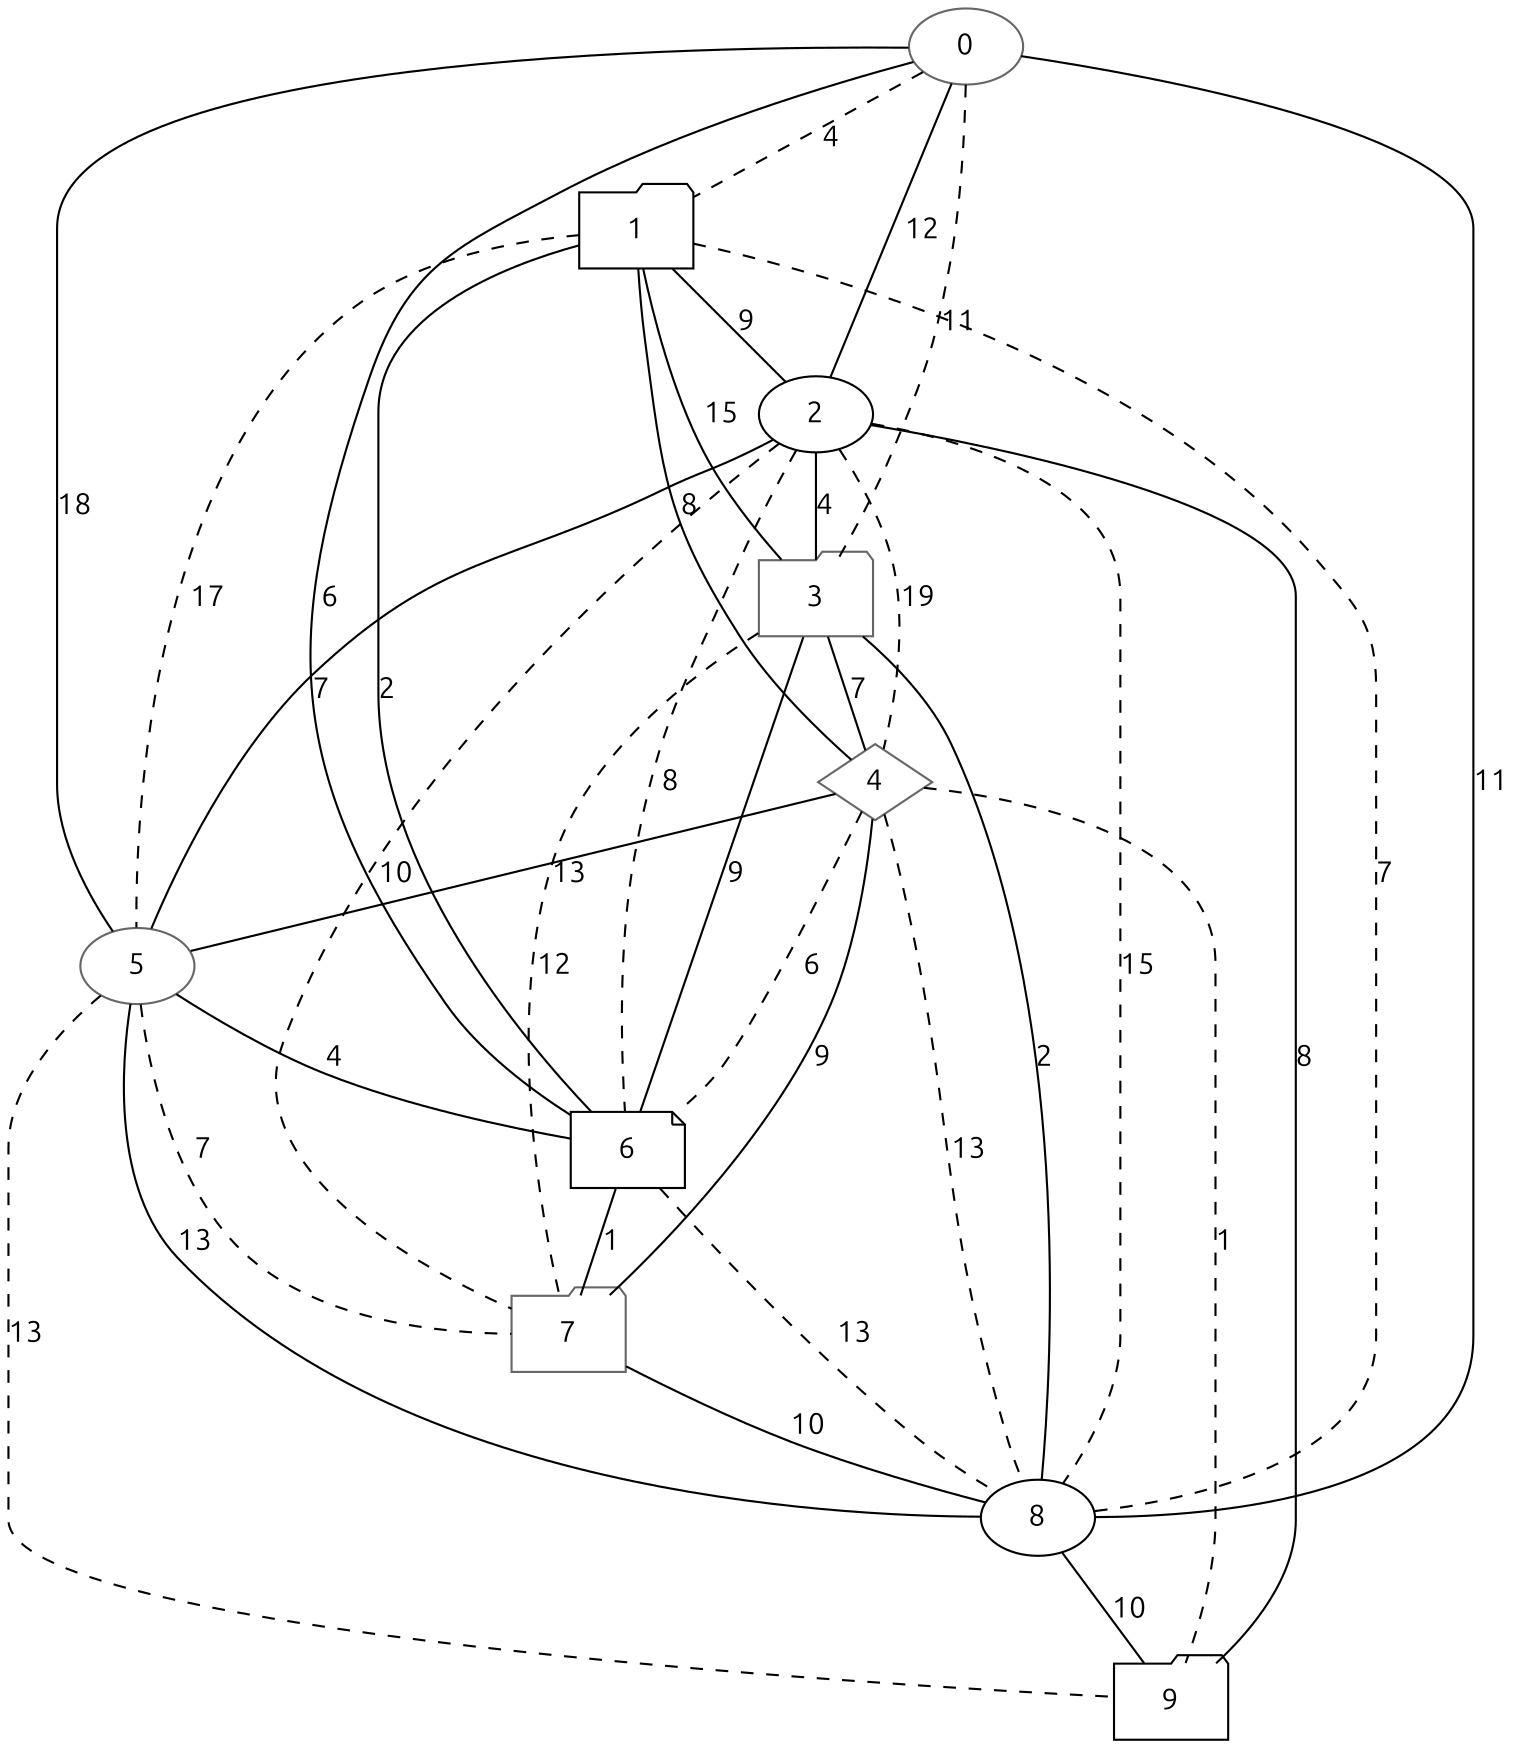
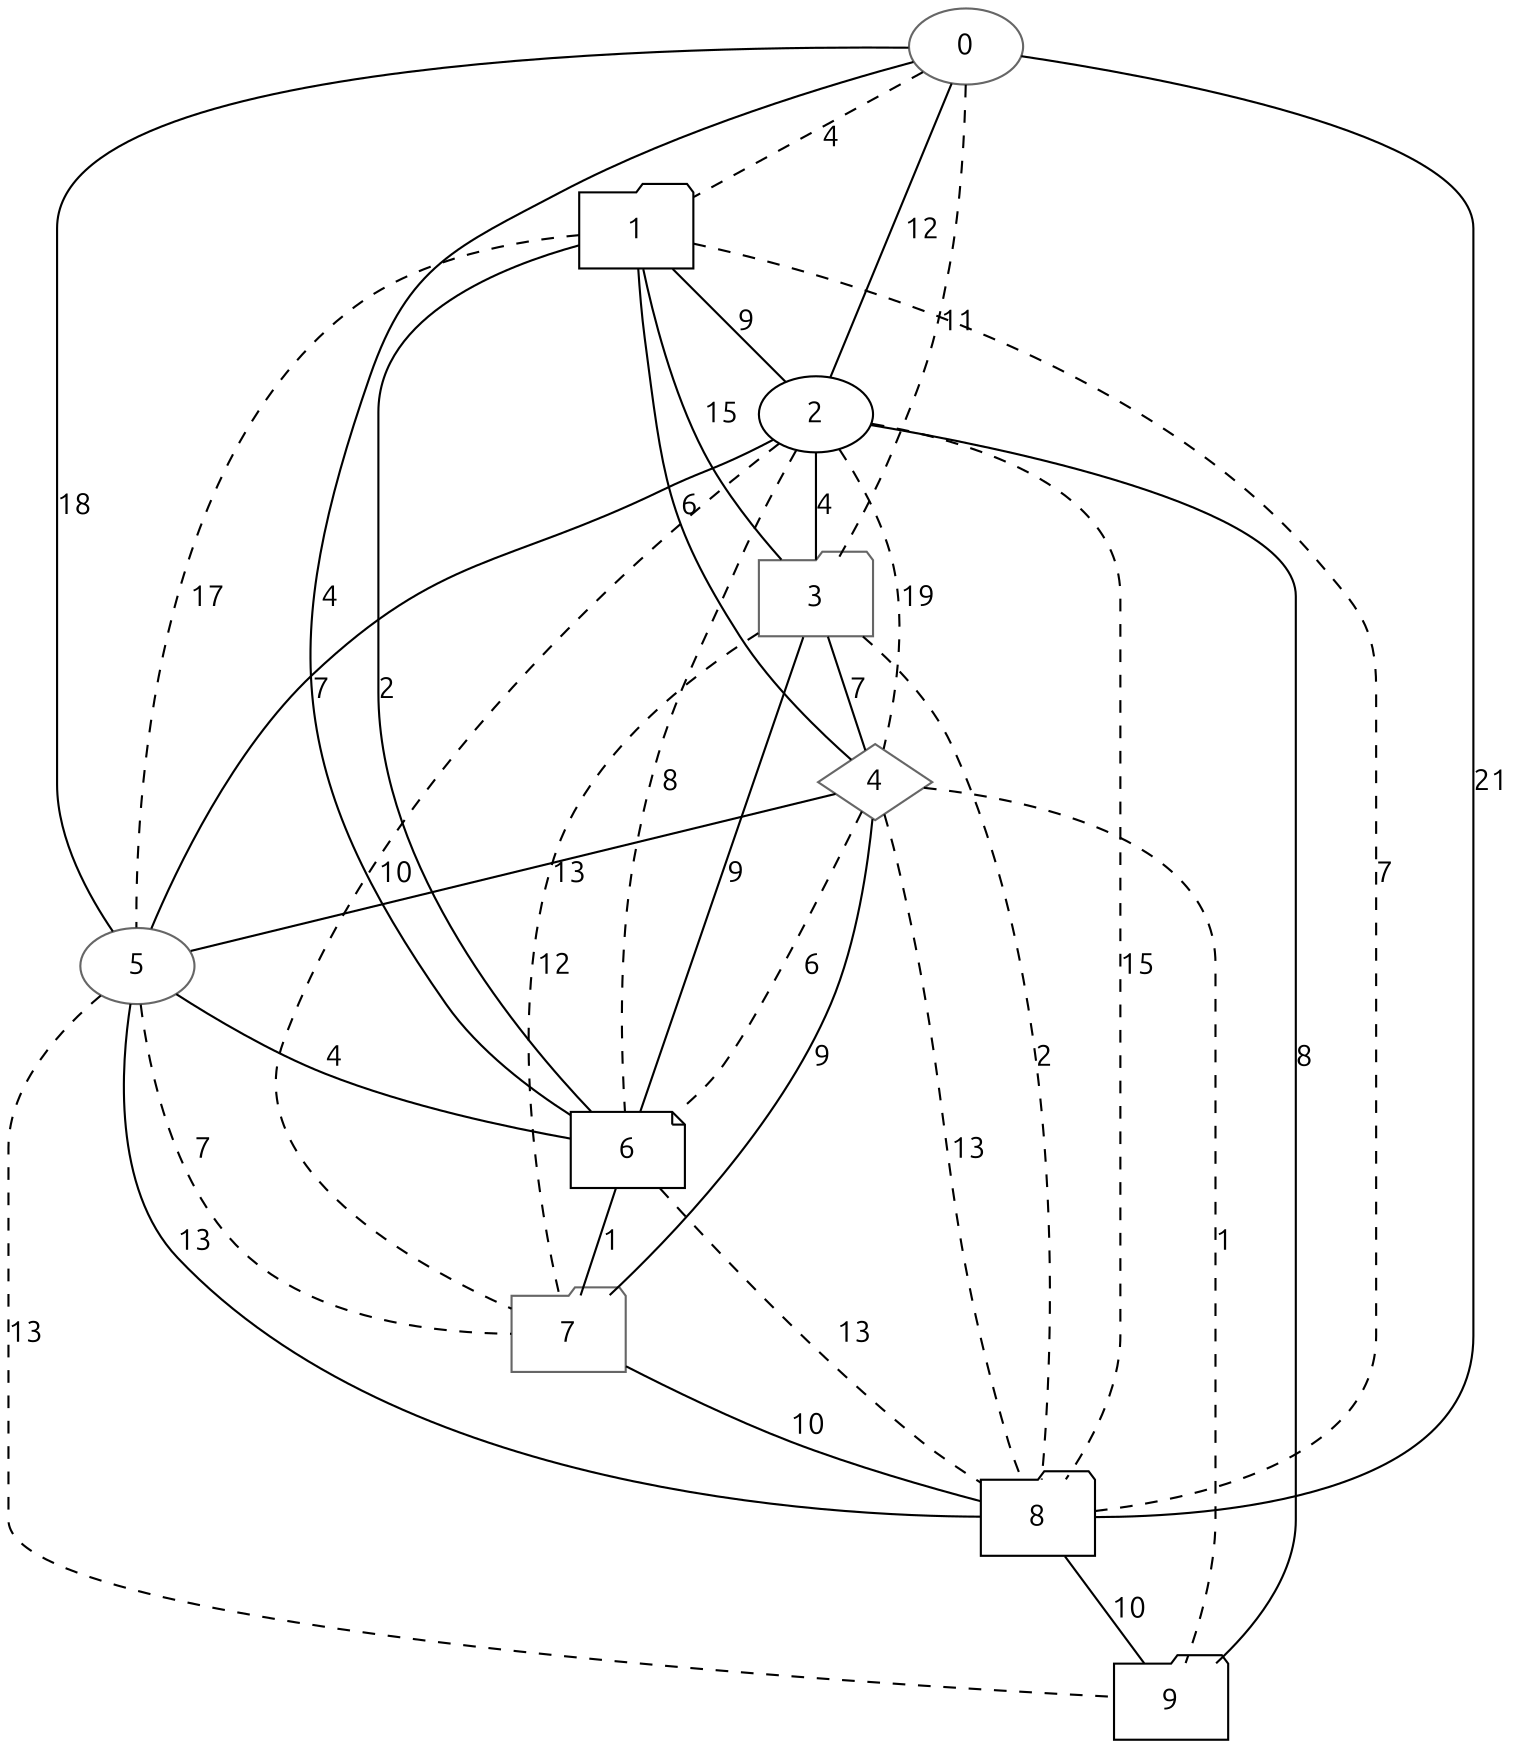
edge "1" -- "4": label "8" -> "6"
edge "0" -- "6": label "6" -> "4"
edge "0" -- "8": label "11" -> "21"
edge "3" -- "8": style solid -> dashed
node "8": shape ellipse -> folder
